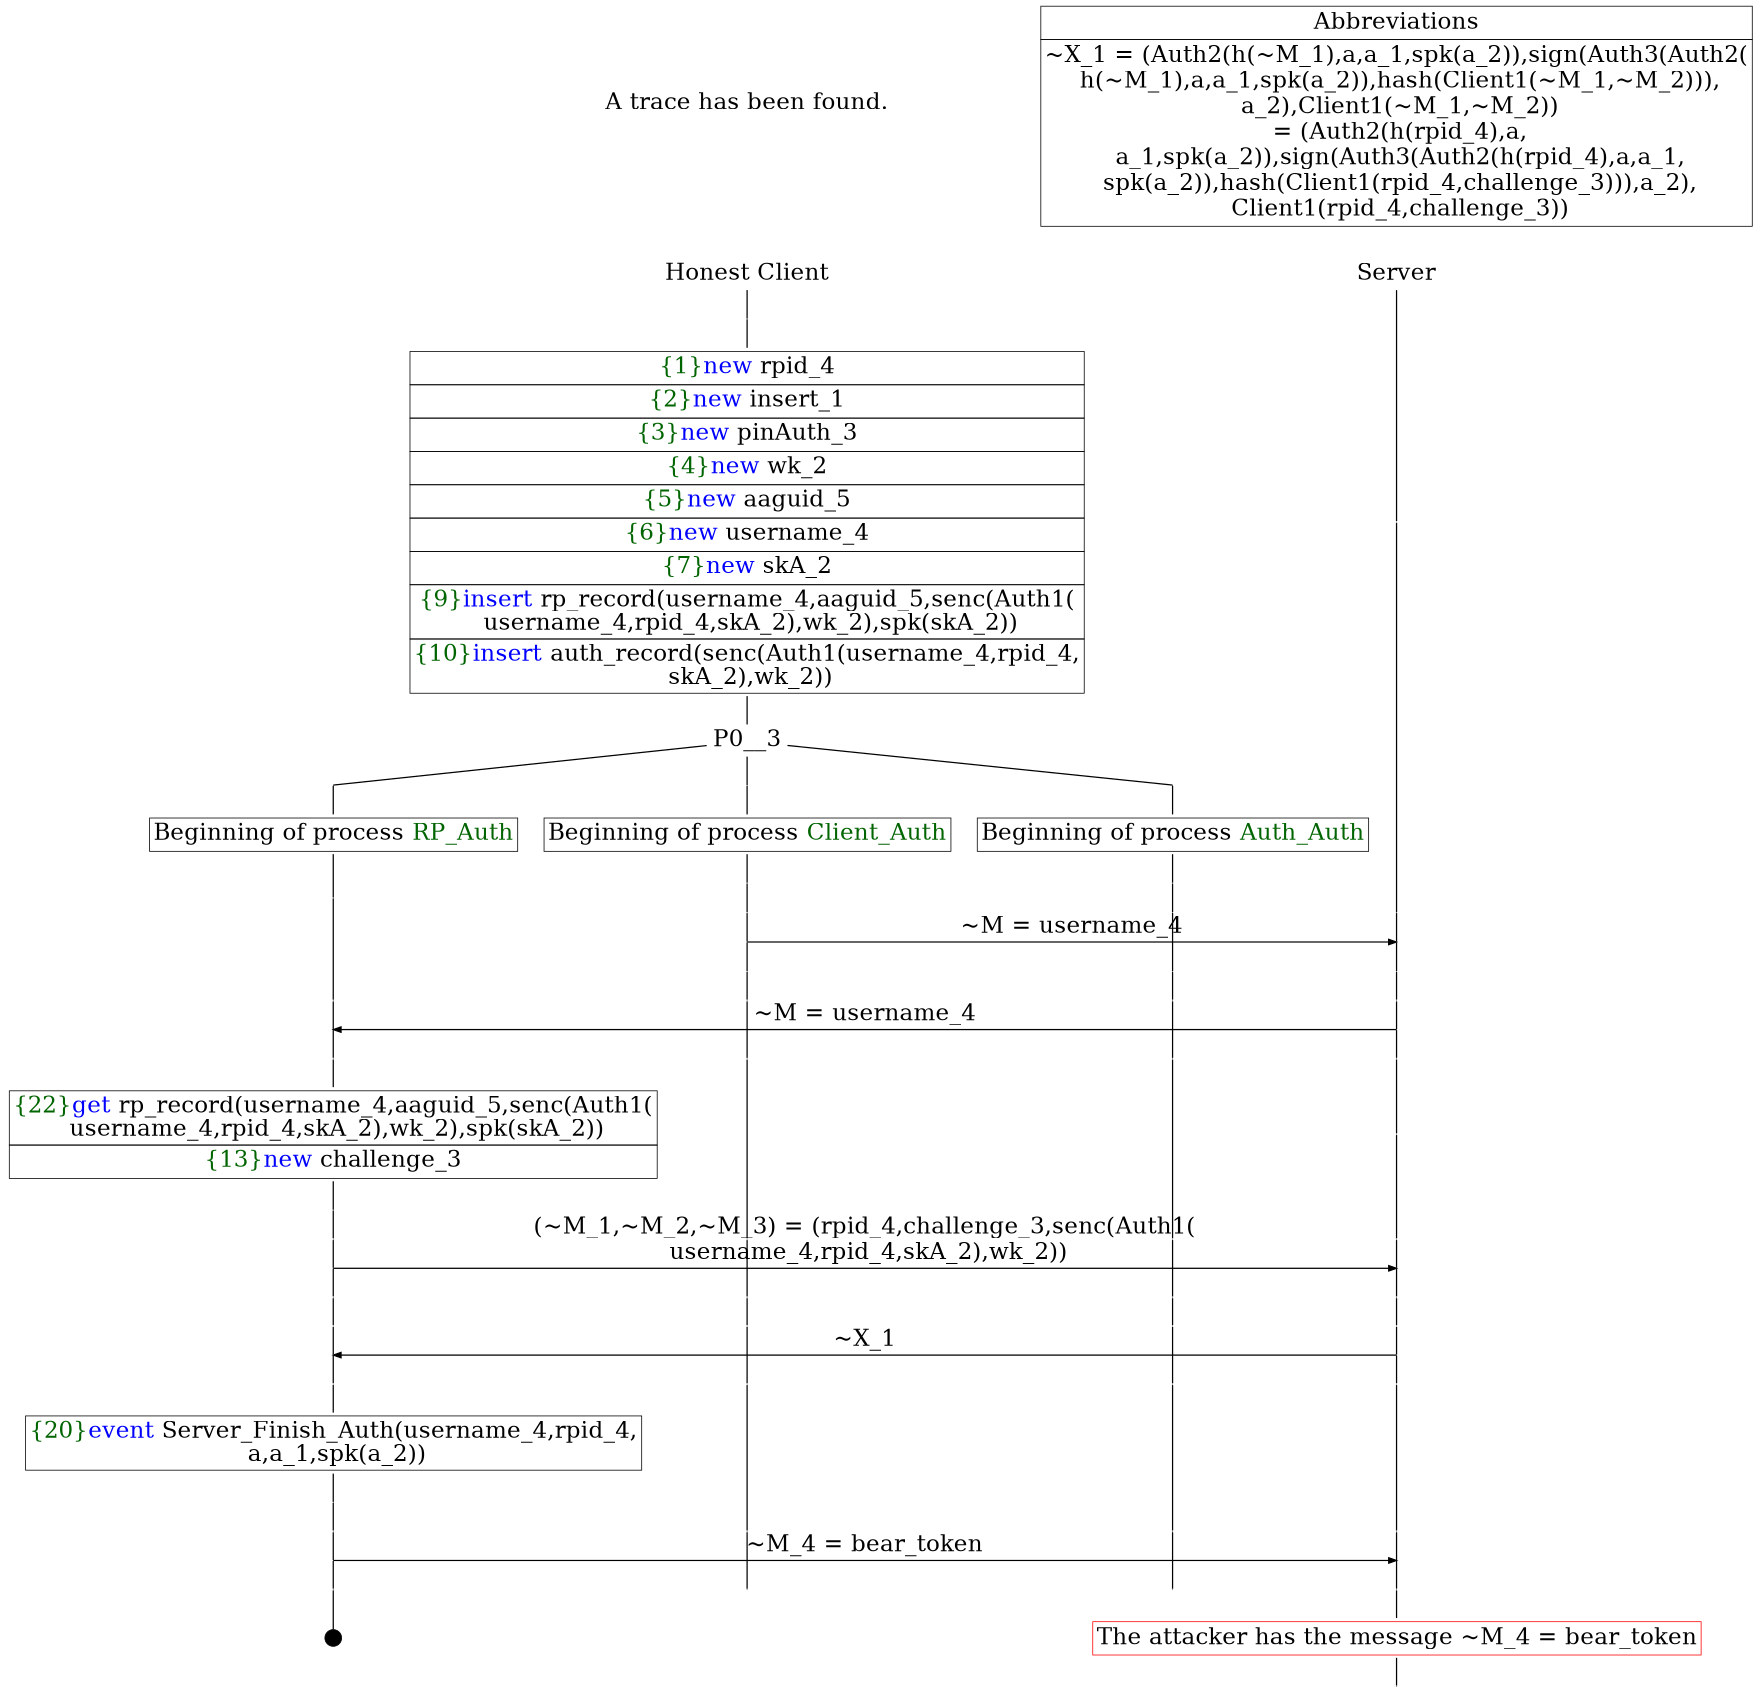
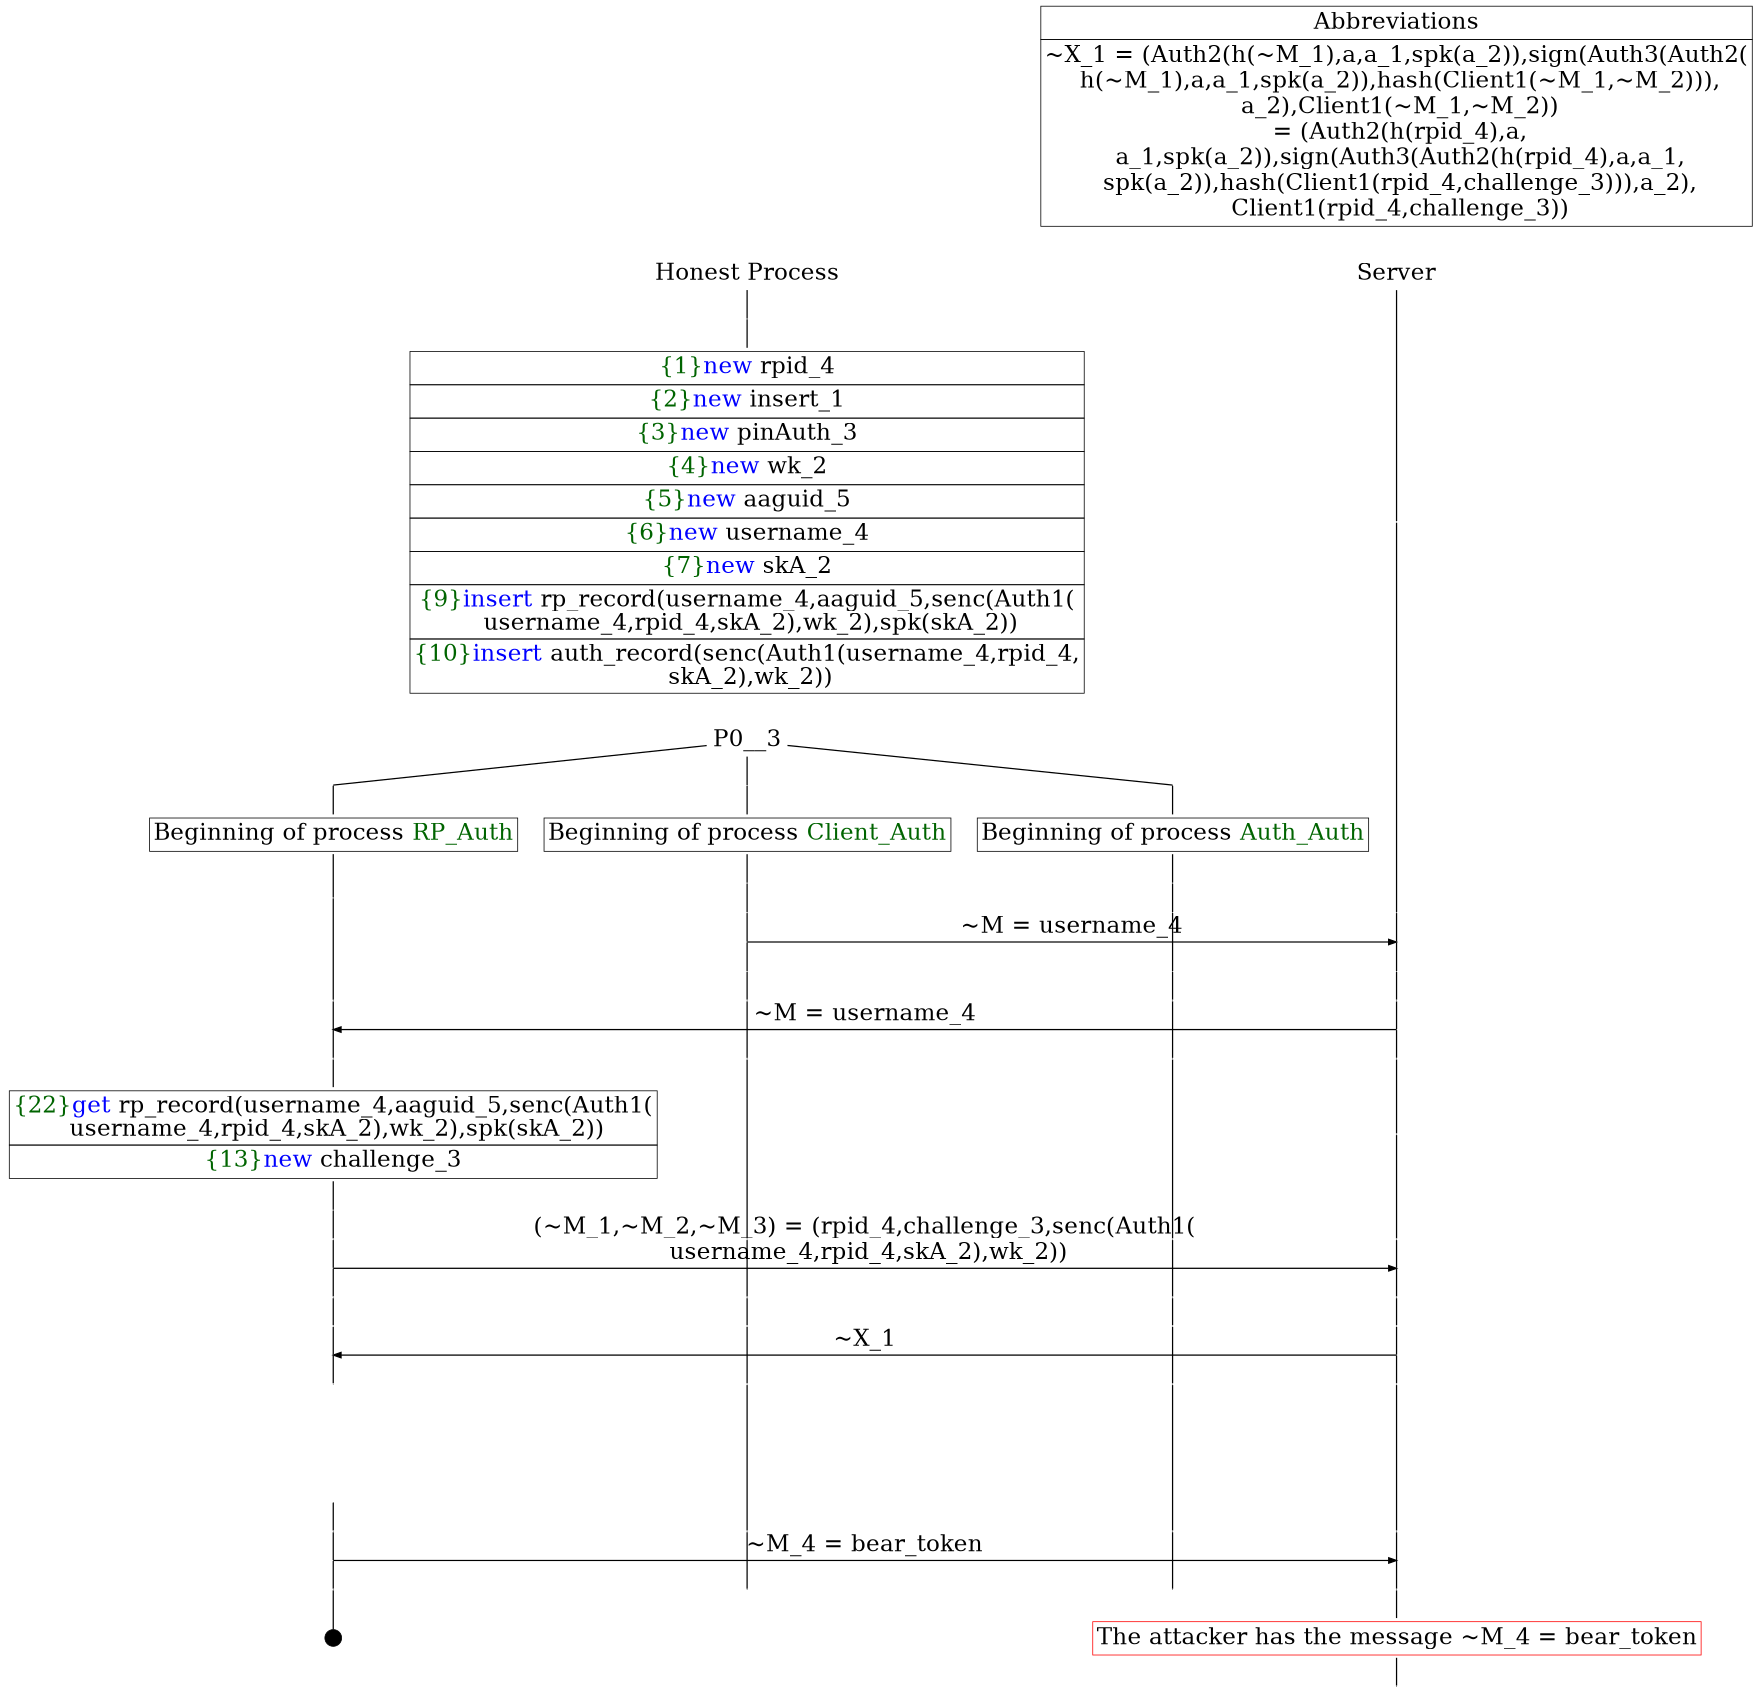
node "A trace has been found.": removed
node "Honest Client": label "Honest Client" -> "Honest Process"
edge "{1}" -- "P0__3": removed
node "{20}": removed
